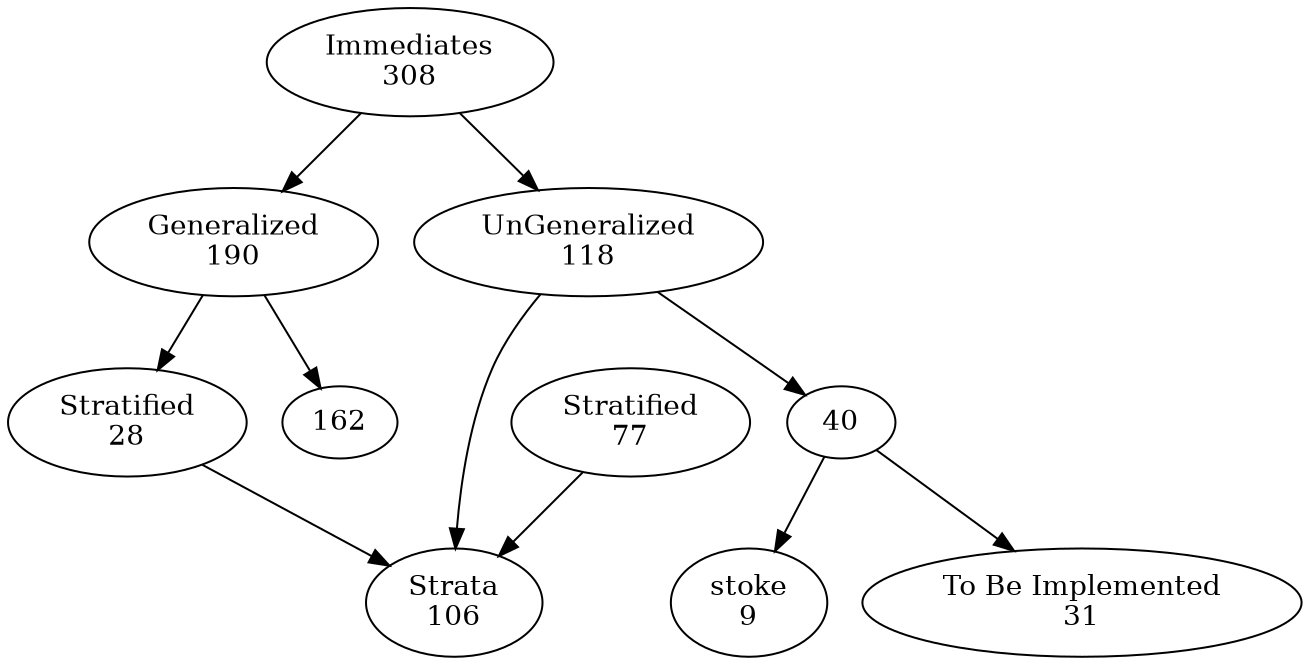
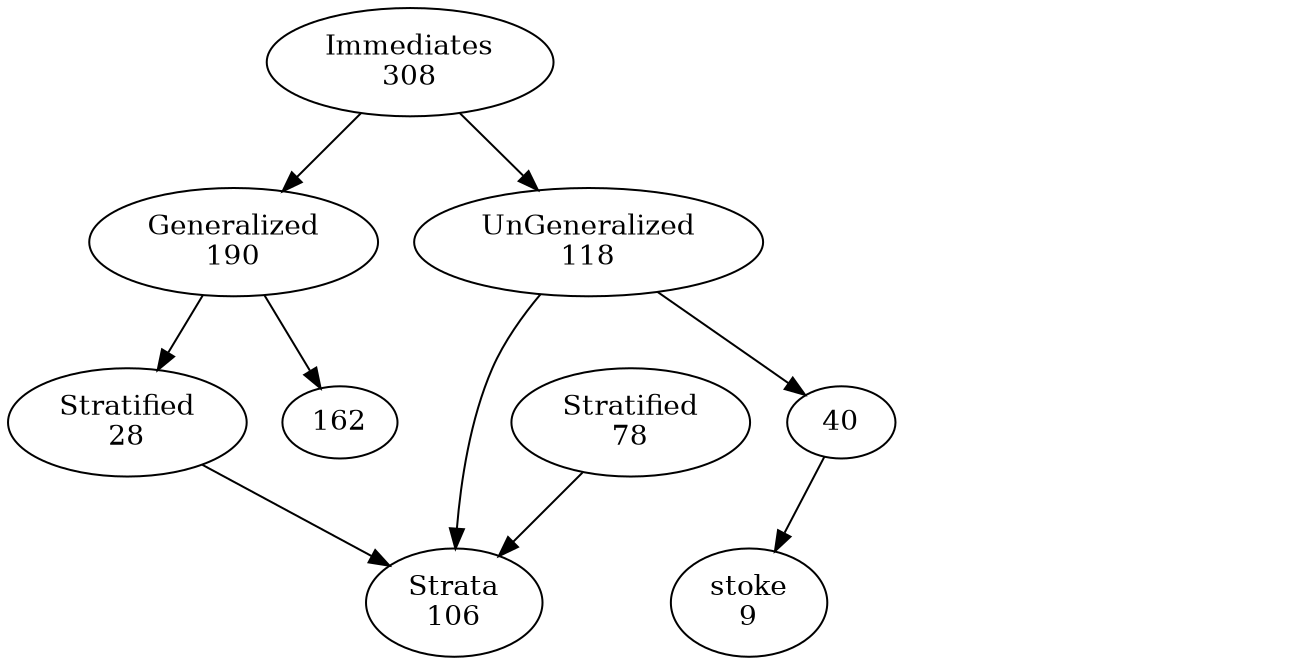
node "Stratified 77": label "Stratified 77" -> "Stratified 78"
node "To Be Implemented 31": removed
